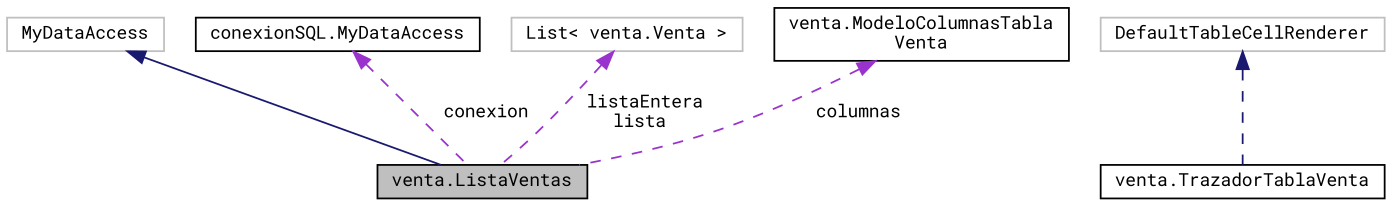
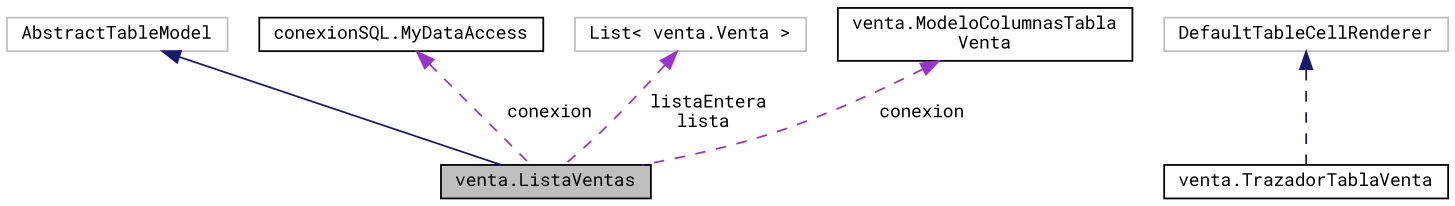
node "MyDataAccess": label "MyDataAccess" -> "AbstractTableModel"
edge "venta.ListaVentas" -> "venta.ModeloColumnasTabla Venta": label " columnas" -> " conexion"
